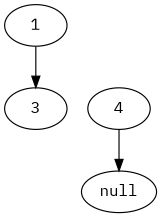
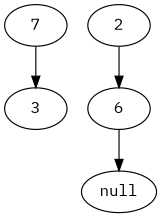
node "1": label "1" -> "7"
node "2": added
node "4": label "4" -> "6"
